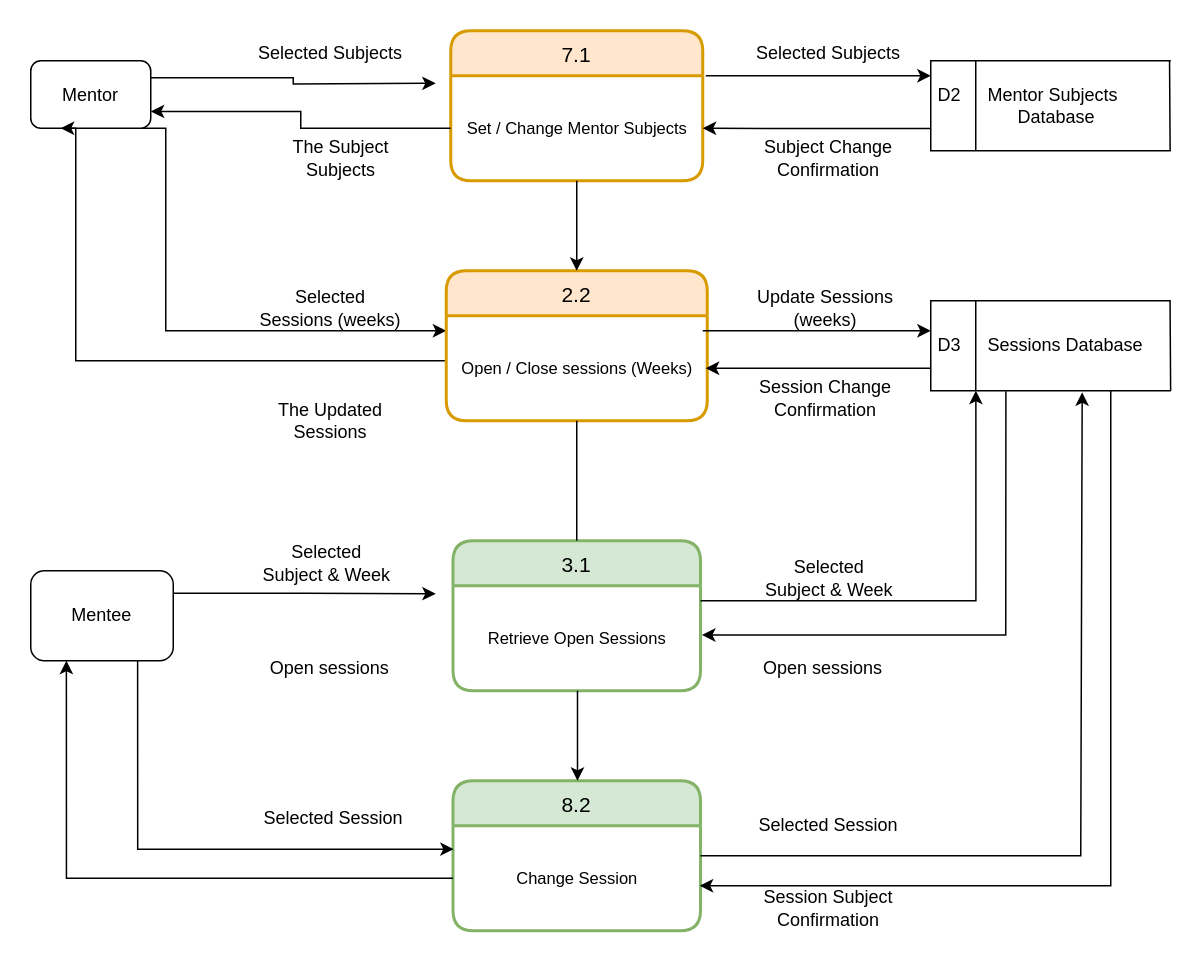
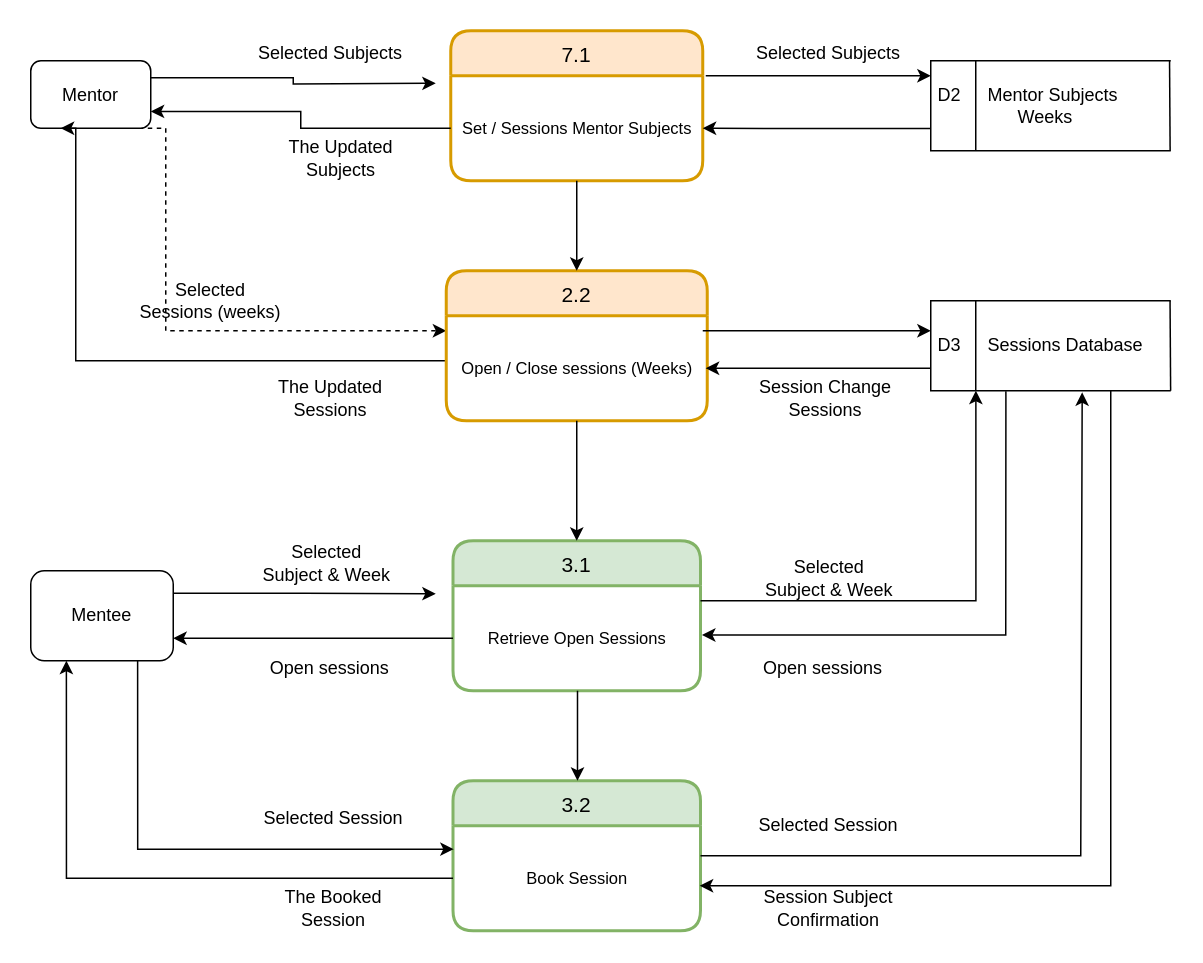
node "D2 Mentor Subjects Database": label "D2 Mentor Subjects Database" -> "D2 Mentor Subjects Weeks"
node "Set / Change Mentor Subjects": label "Set / Change Mentor Subjects" -> "Set / Sessions Mentor Subjects"
node "The Subject Subjects": label "The Subject Subjects" -> "The Updated Subjects"
node "Subject Change Confirmation": removed
node "Selected Sessions (weeks)": moved (331, 308) -> (211, 301)
node "Update Sessions (weeks)": removed
edge "Mentor" -> "Open / Close sessions (Weeks)": style solid -> dashed
node "Session Change Confirmation": label "Session Change Confirmation" -> "Session Change Sessions"
node "The Updated Sessions": moved (331, 421) -> (331, 398)
edge "Open / Close sessions (Weeks)" -- "3.1": arrowhead none -> classic
edge "Retrieve Open Sessions" -> "Mentee": added
node "8.2": label "8.2" -> "3.2"
node "Change Session": label "Change Session" -> "Book Session"
node "The Booked Session": added
